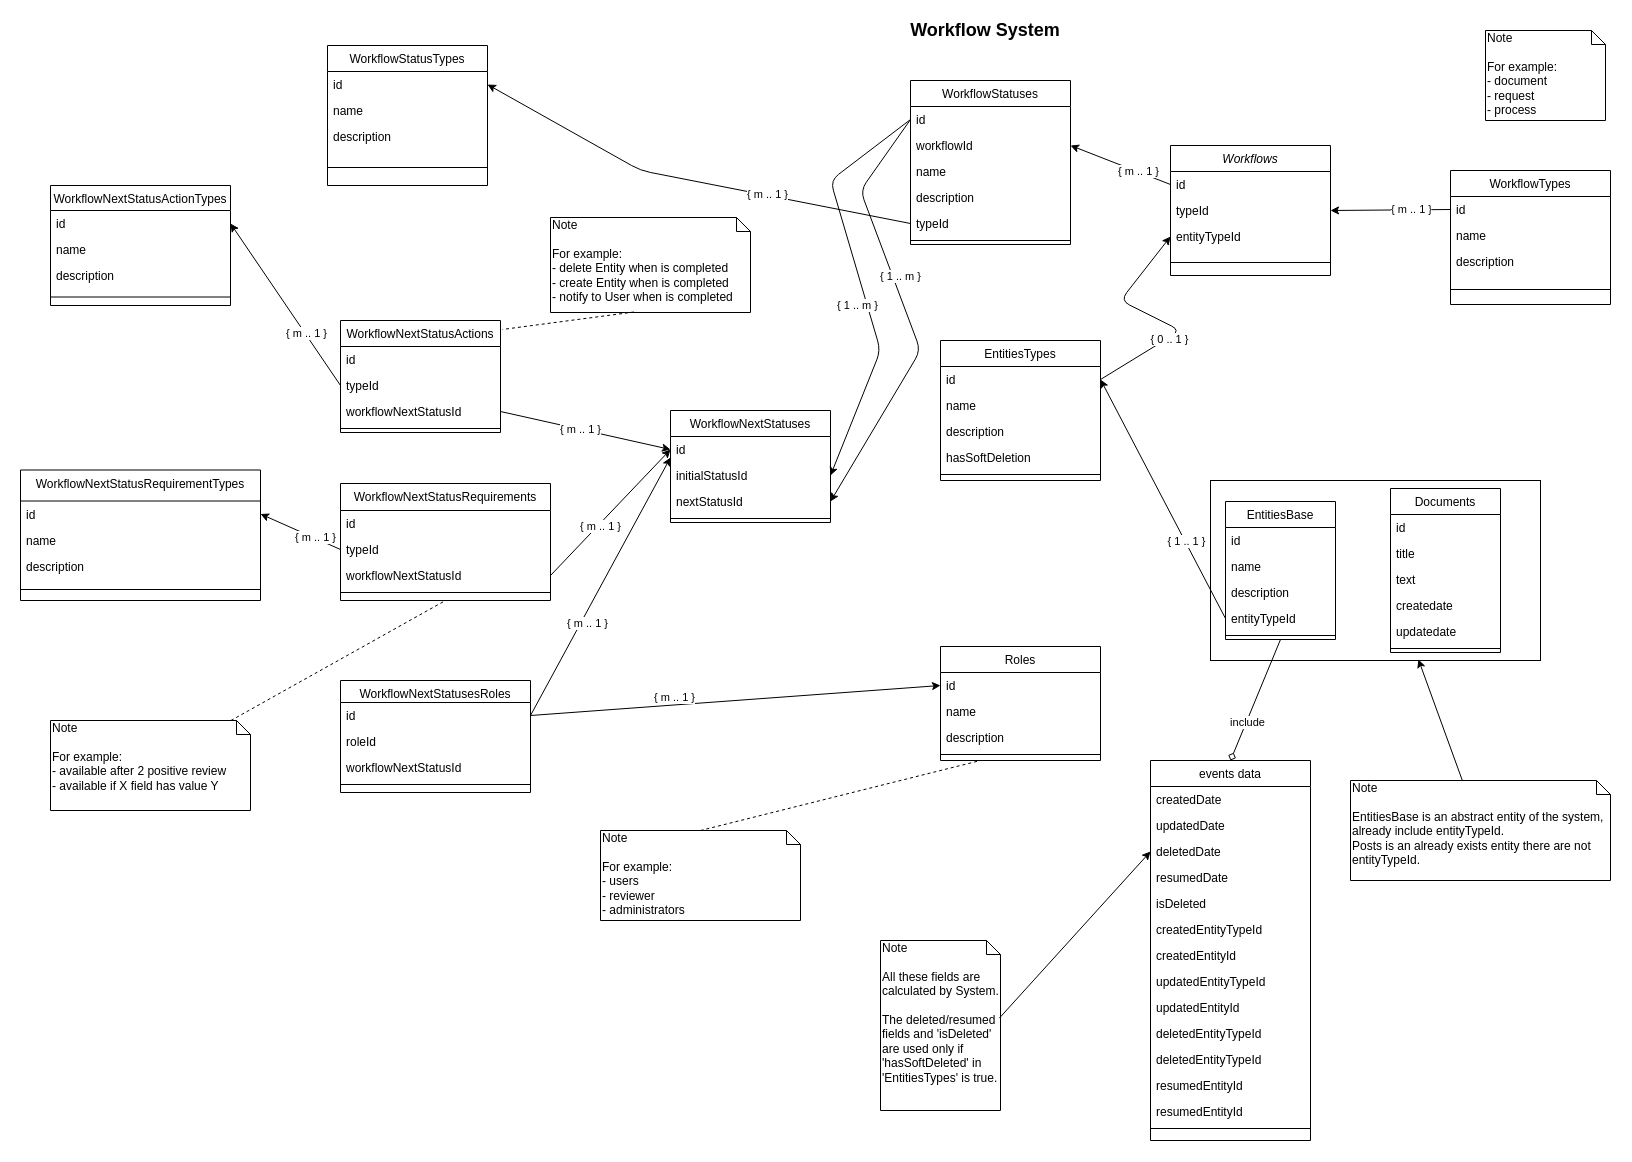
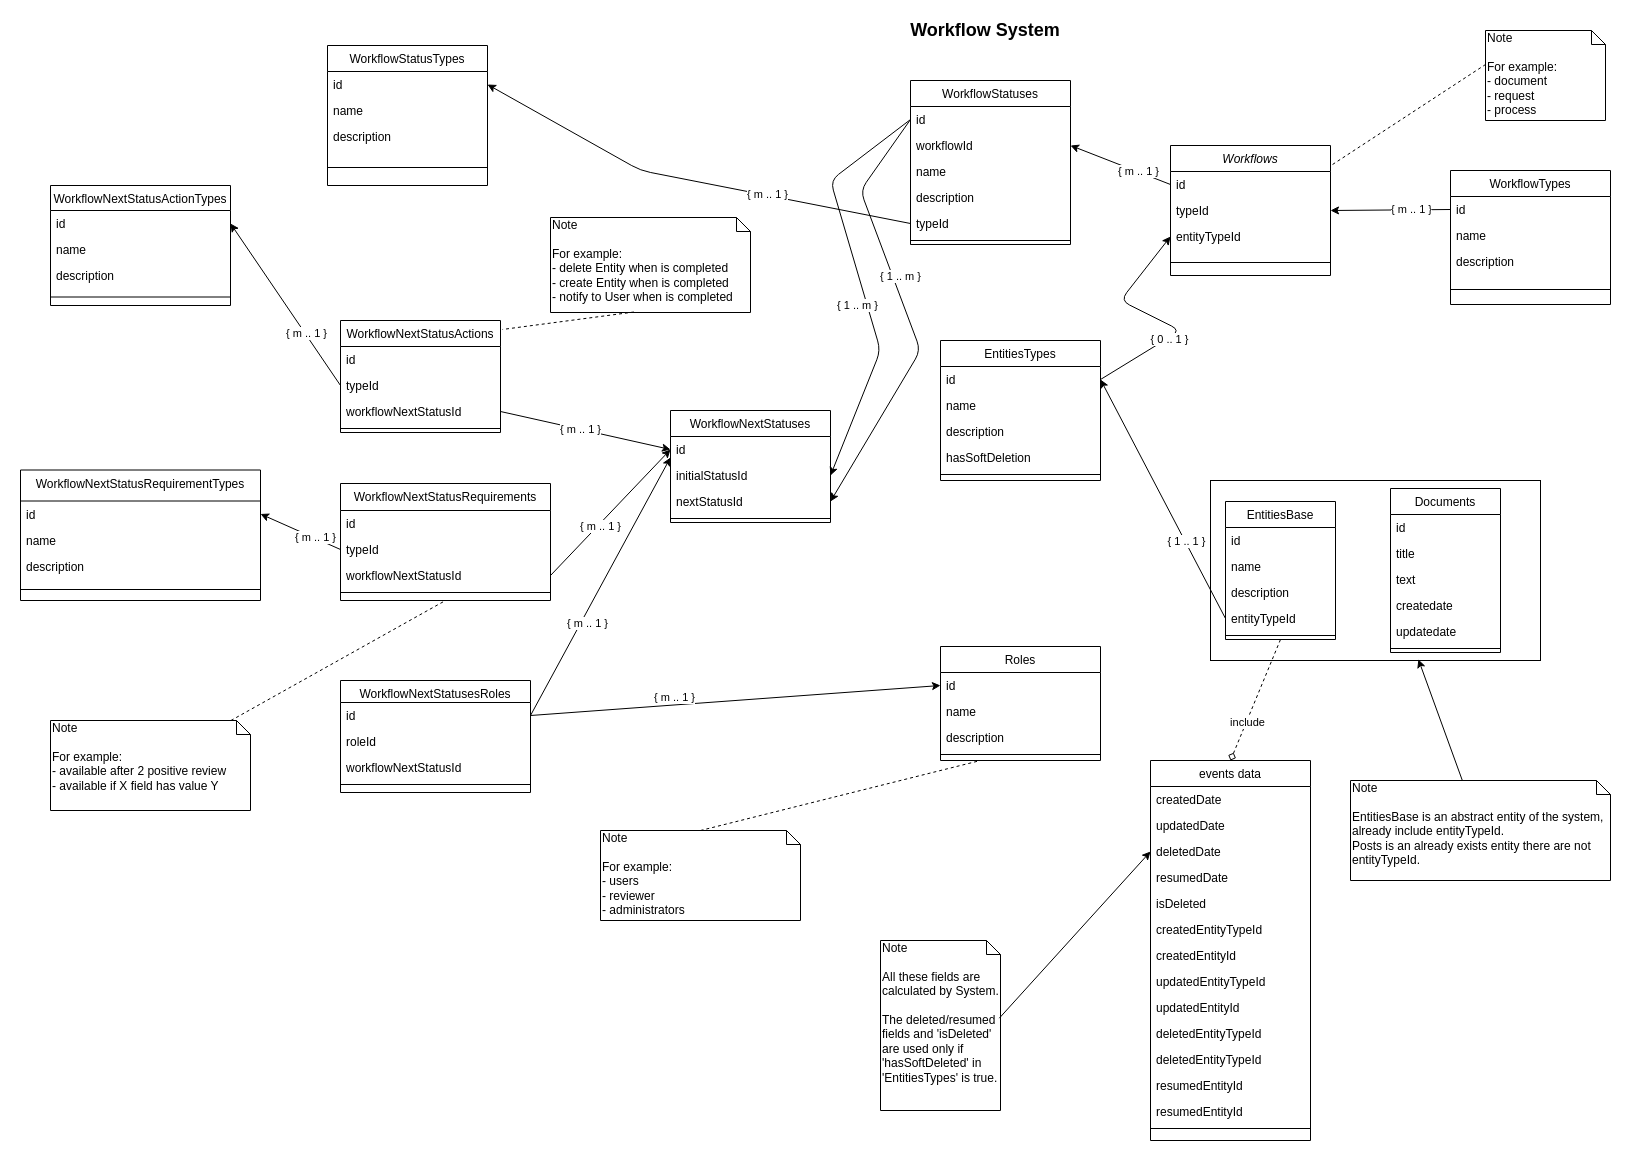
edge "Note For example: - document - request - process" -- "Workflows": added
edge "EntitiesBase" -> "events data": style solid -> dashed
